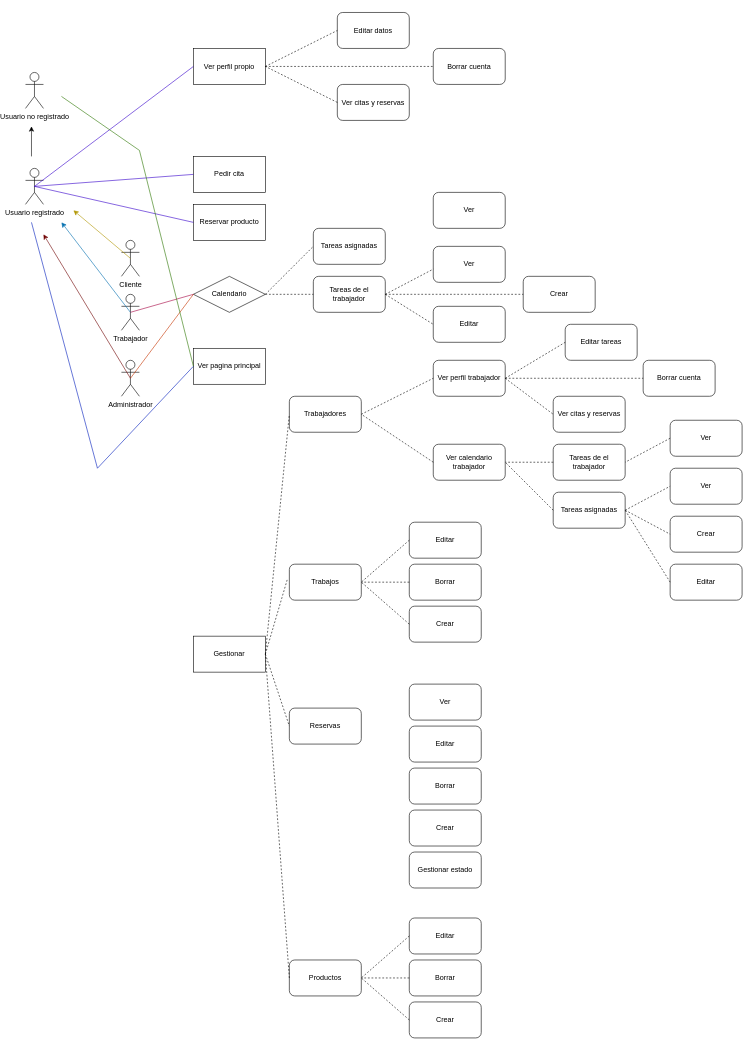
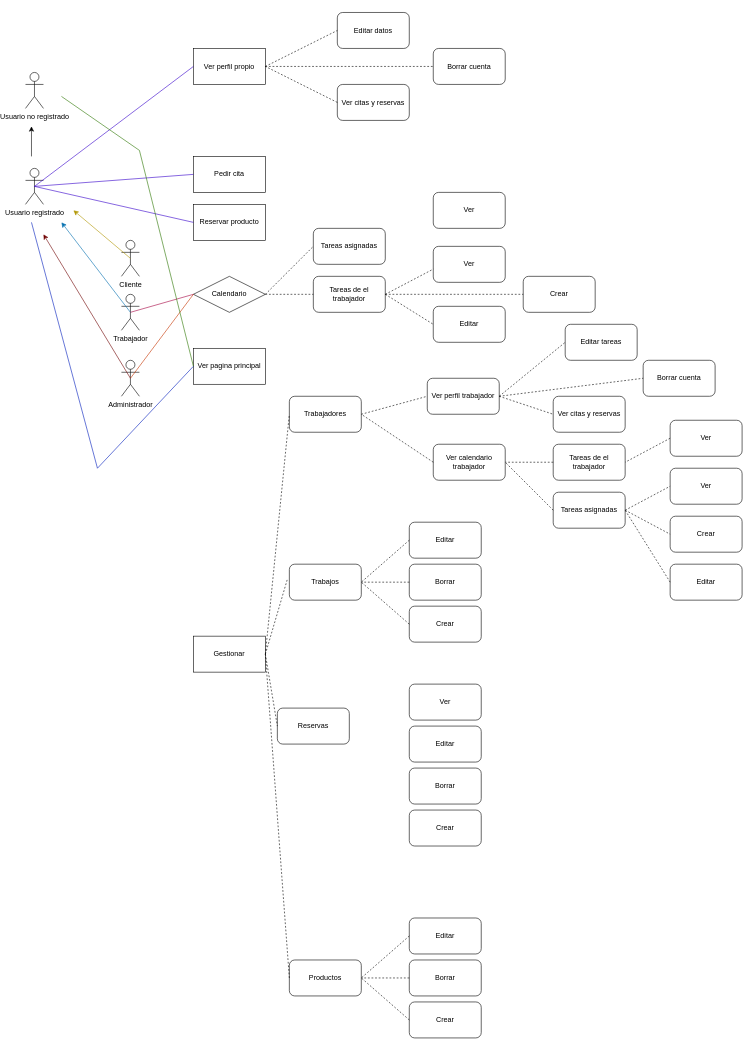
node "Ver perfil trabajador": moved (470, 378) -> (464, 396)
node "Reservas": moved (326, 726) -> (314, 726)
node "Gestionar estado": removed
